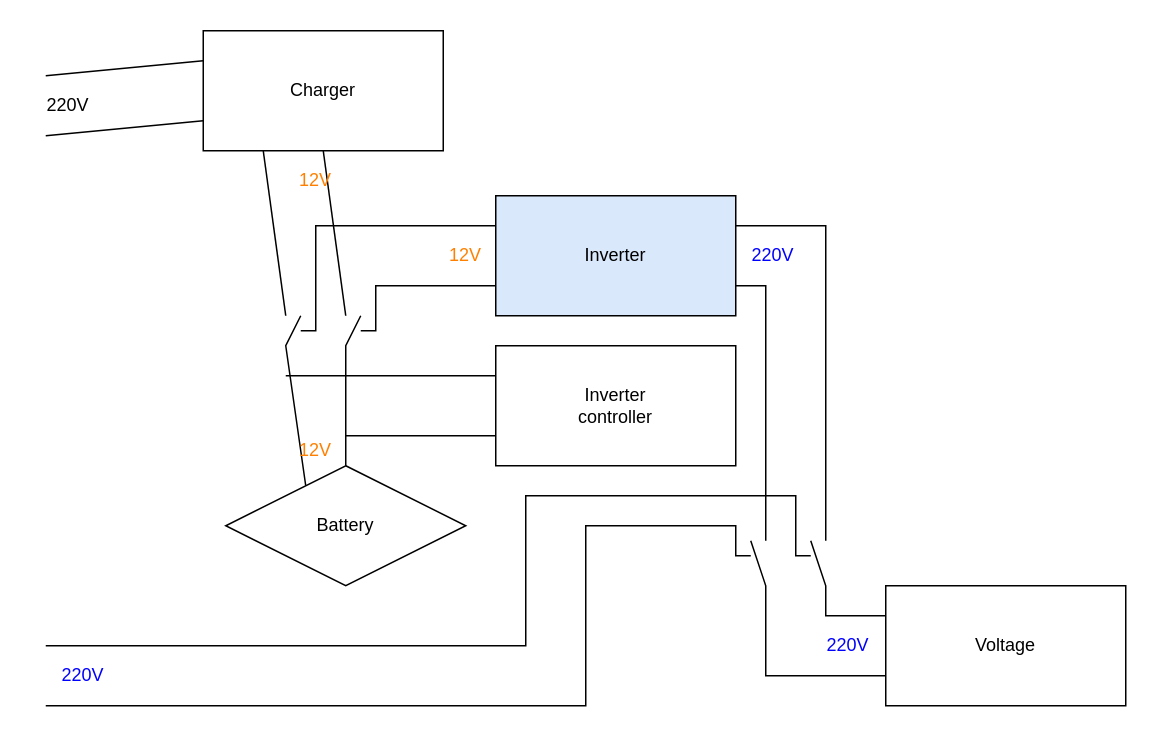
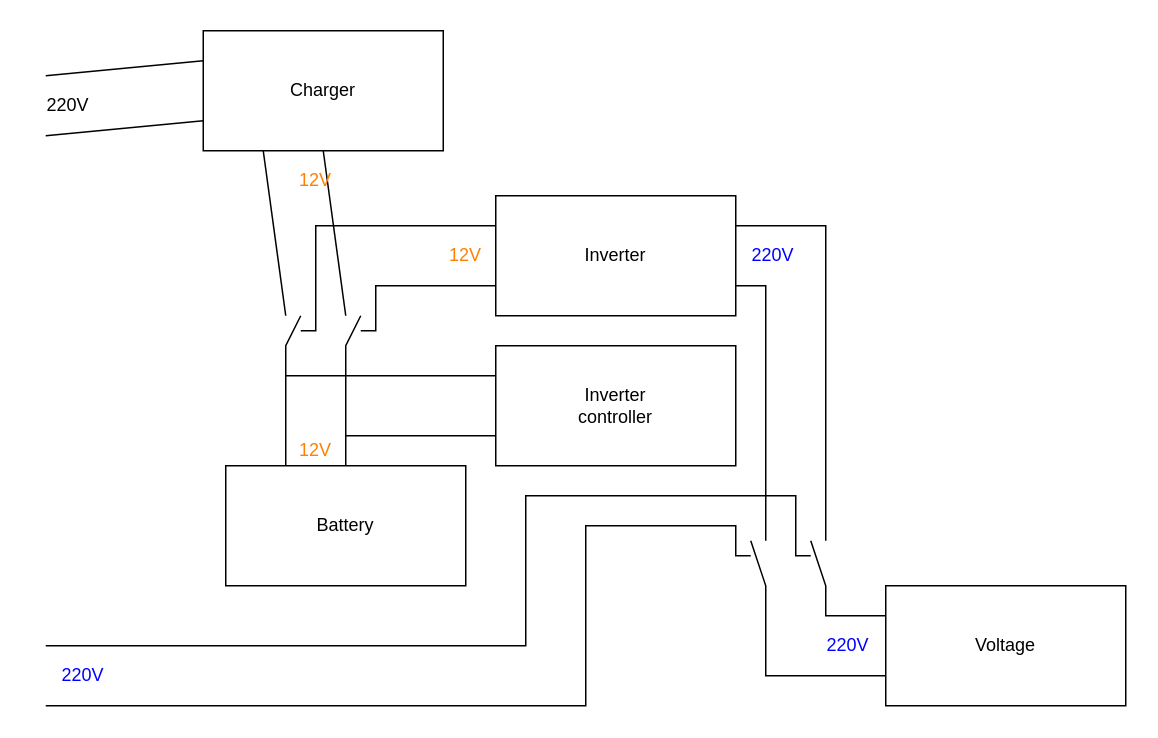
node "Inverter": fillcolor #dae8fc -> #ffffff
node "Battery": shape diamond -> rectangle
